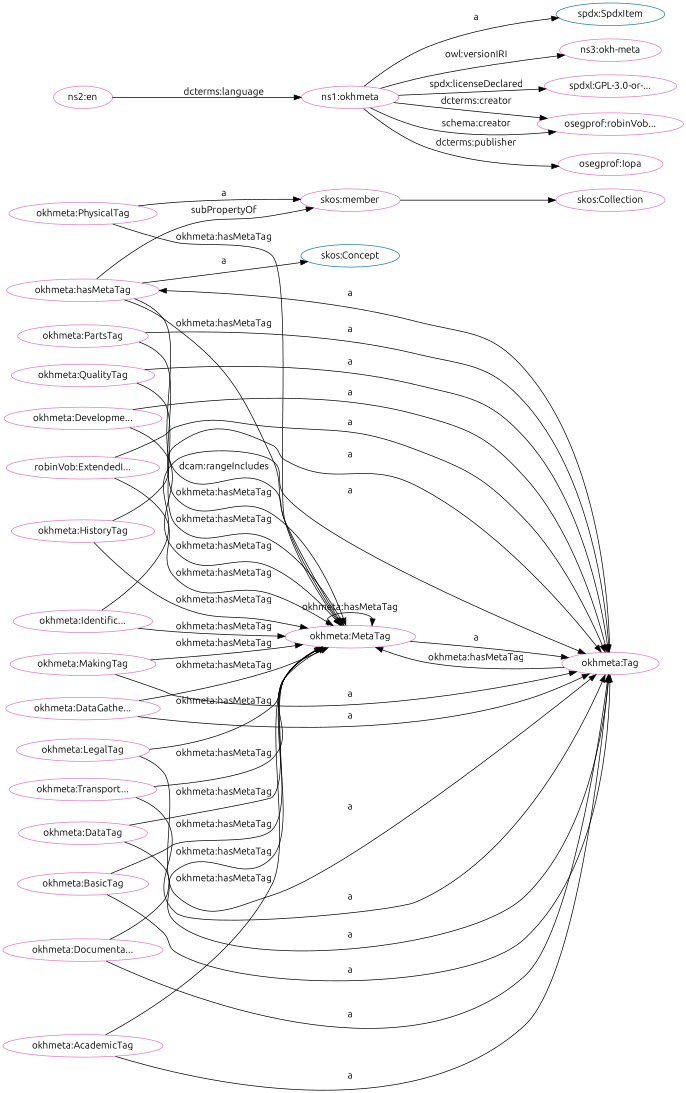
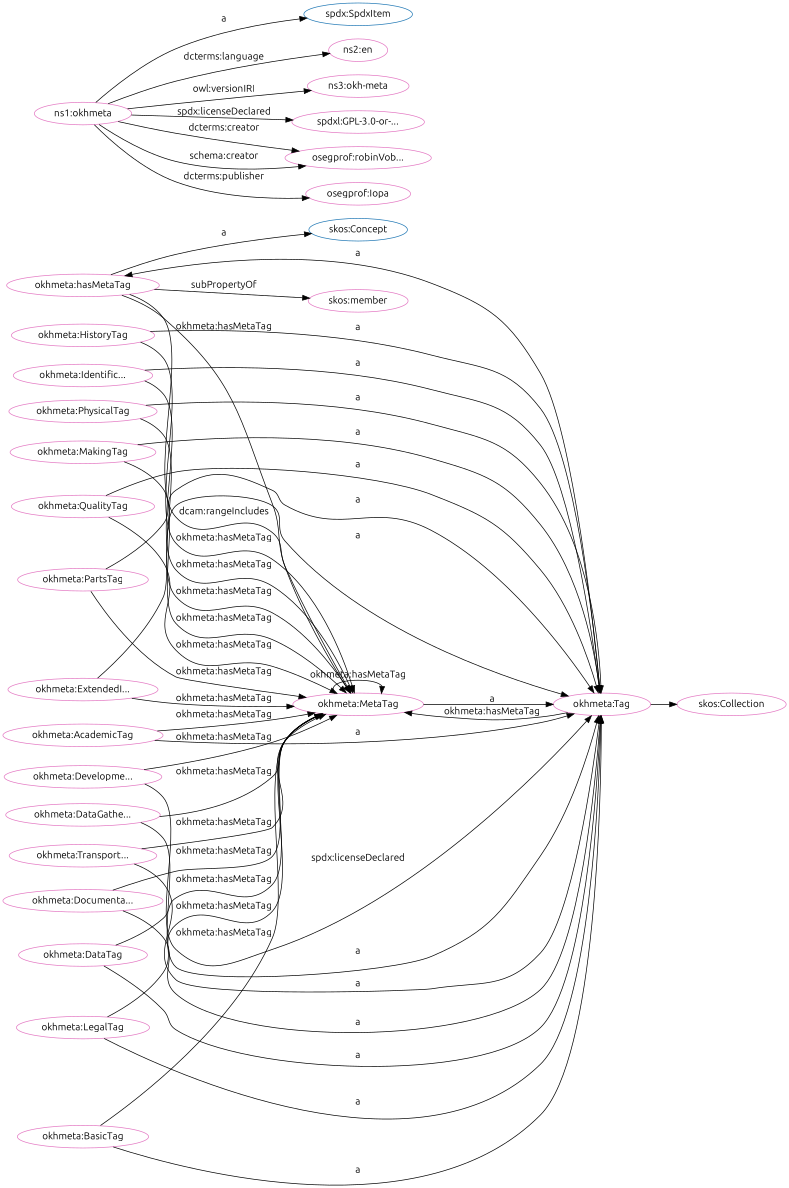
edge "ns2:en" -> "ns1:okhmeta": reversed
edge "okhmeta:PhysicalTag" -> "skos:member": now "okhmeta:PhysicalTag" -> "okhmeta:Tag"
edge "skos:member" -> "skos:Collection": now "okhmeta:Tag" -> "skos:Collection"
edge "okhmeta:Developme..." -> "okhmeta:Tag": label "a" -> "spdx:licenseDeclared"
node "robinVob:ExtendedI...": label "robinVob:ExtendedI..." -> "okhmeta:ExtendedI..."
